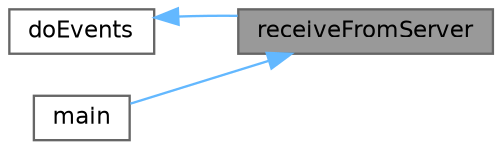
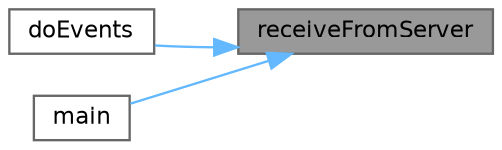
edge "receiveFromServer" -> "doEvents": reversed
